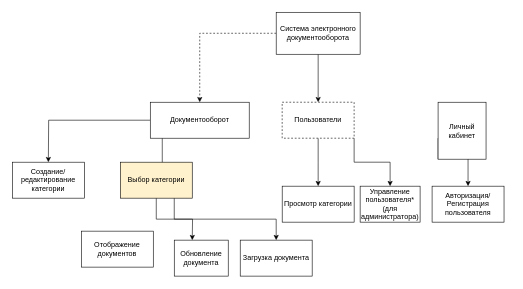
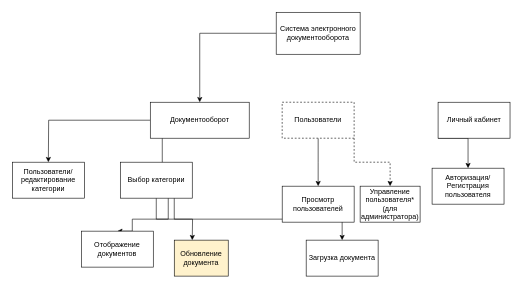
edge "Система электронного документооборота" -> "Документооборот": style dashed -> solid
edge "Система электронного документооборота" -> "Пользователи": removed
node "Личный кабинет": size 48x57 -> 72x36
edge "Пользователи" -> "Управление пользователя*(для администратора)": style solid -> dashed
node "Создание/редактирование категории": label "Создание/редактирование категории" -> "Пользователи/редактирование категории"
node "Выбор категории": fillcolor #fff2cc -> #ffffff
node "Просмотр категории": label "Просмотр категории" -> "Просмотр пользователей"
node "Авторизация/Регистрация пользователя": moved (468, 204) -> (468, 186)
edge "Выбор категории" -> "Отображение документов": added
node "Обновление документа": fillcolor #ffffff -> #fff2cc
node "Загрузка документа": moved (276, 258) -> (342, 258)
